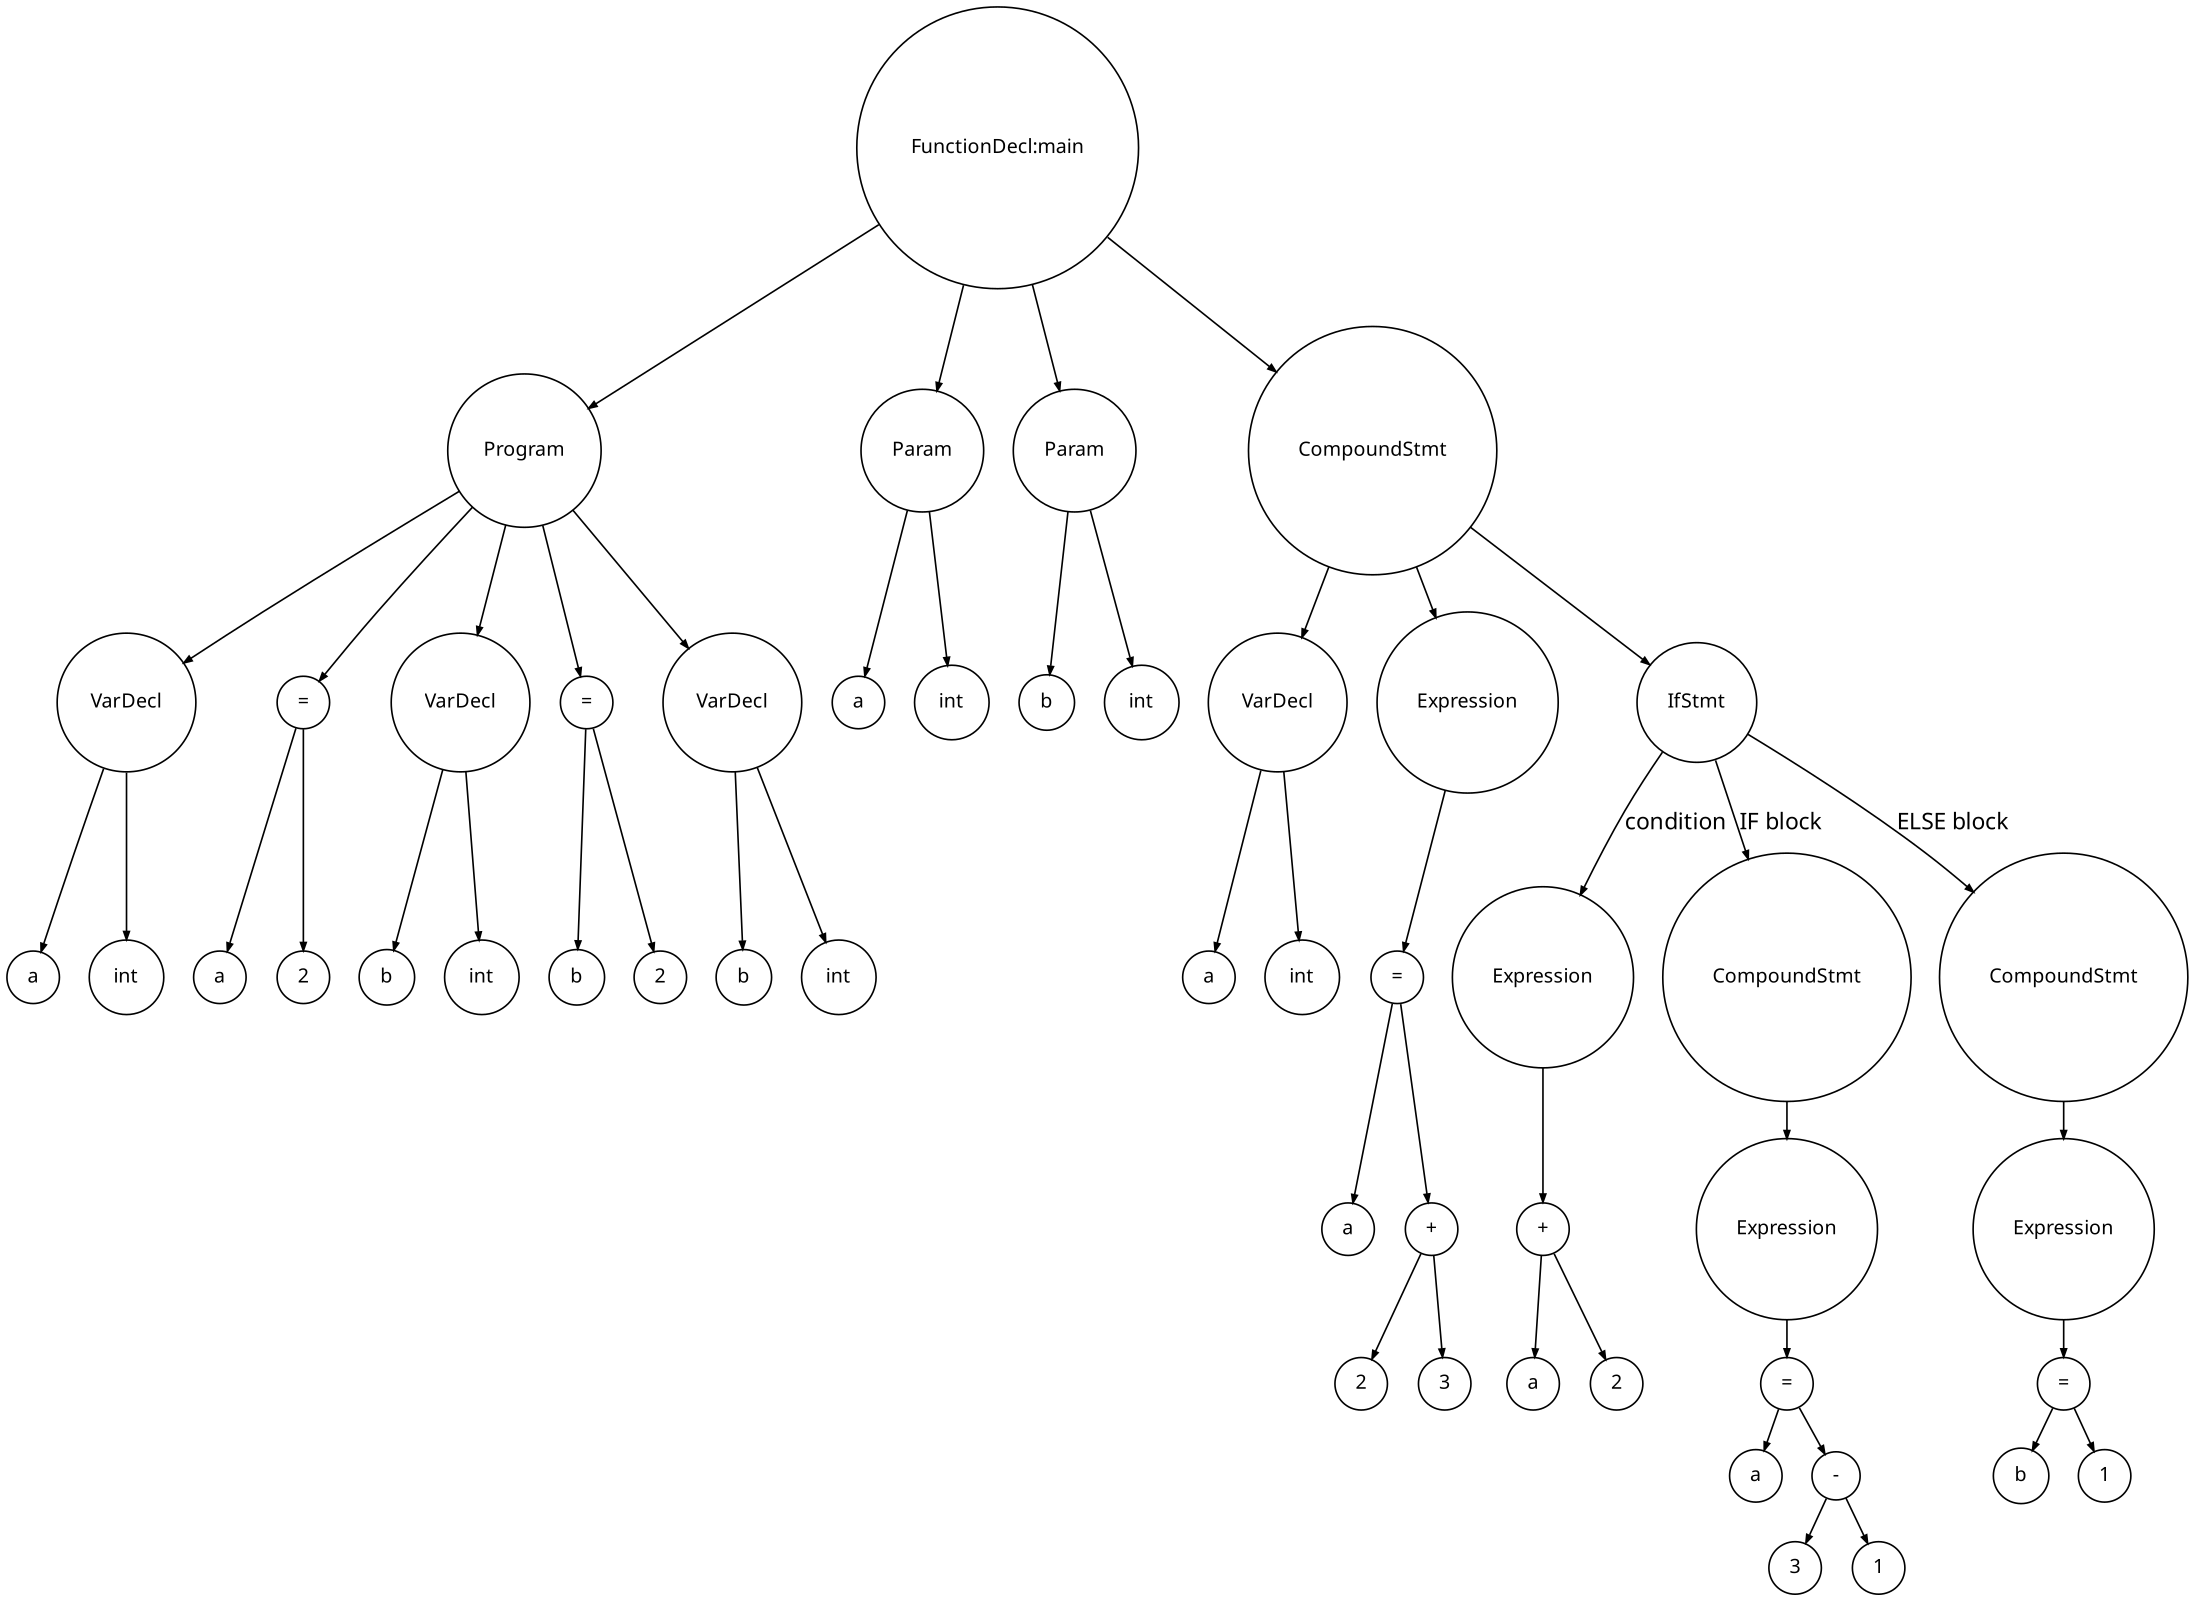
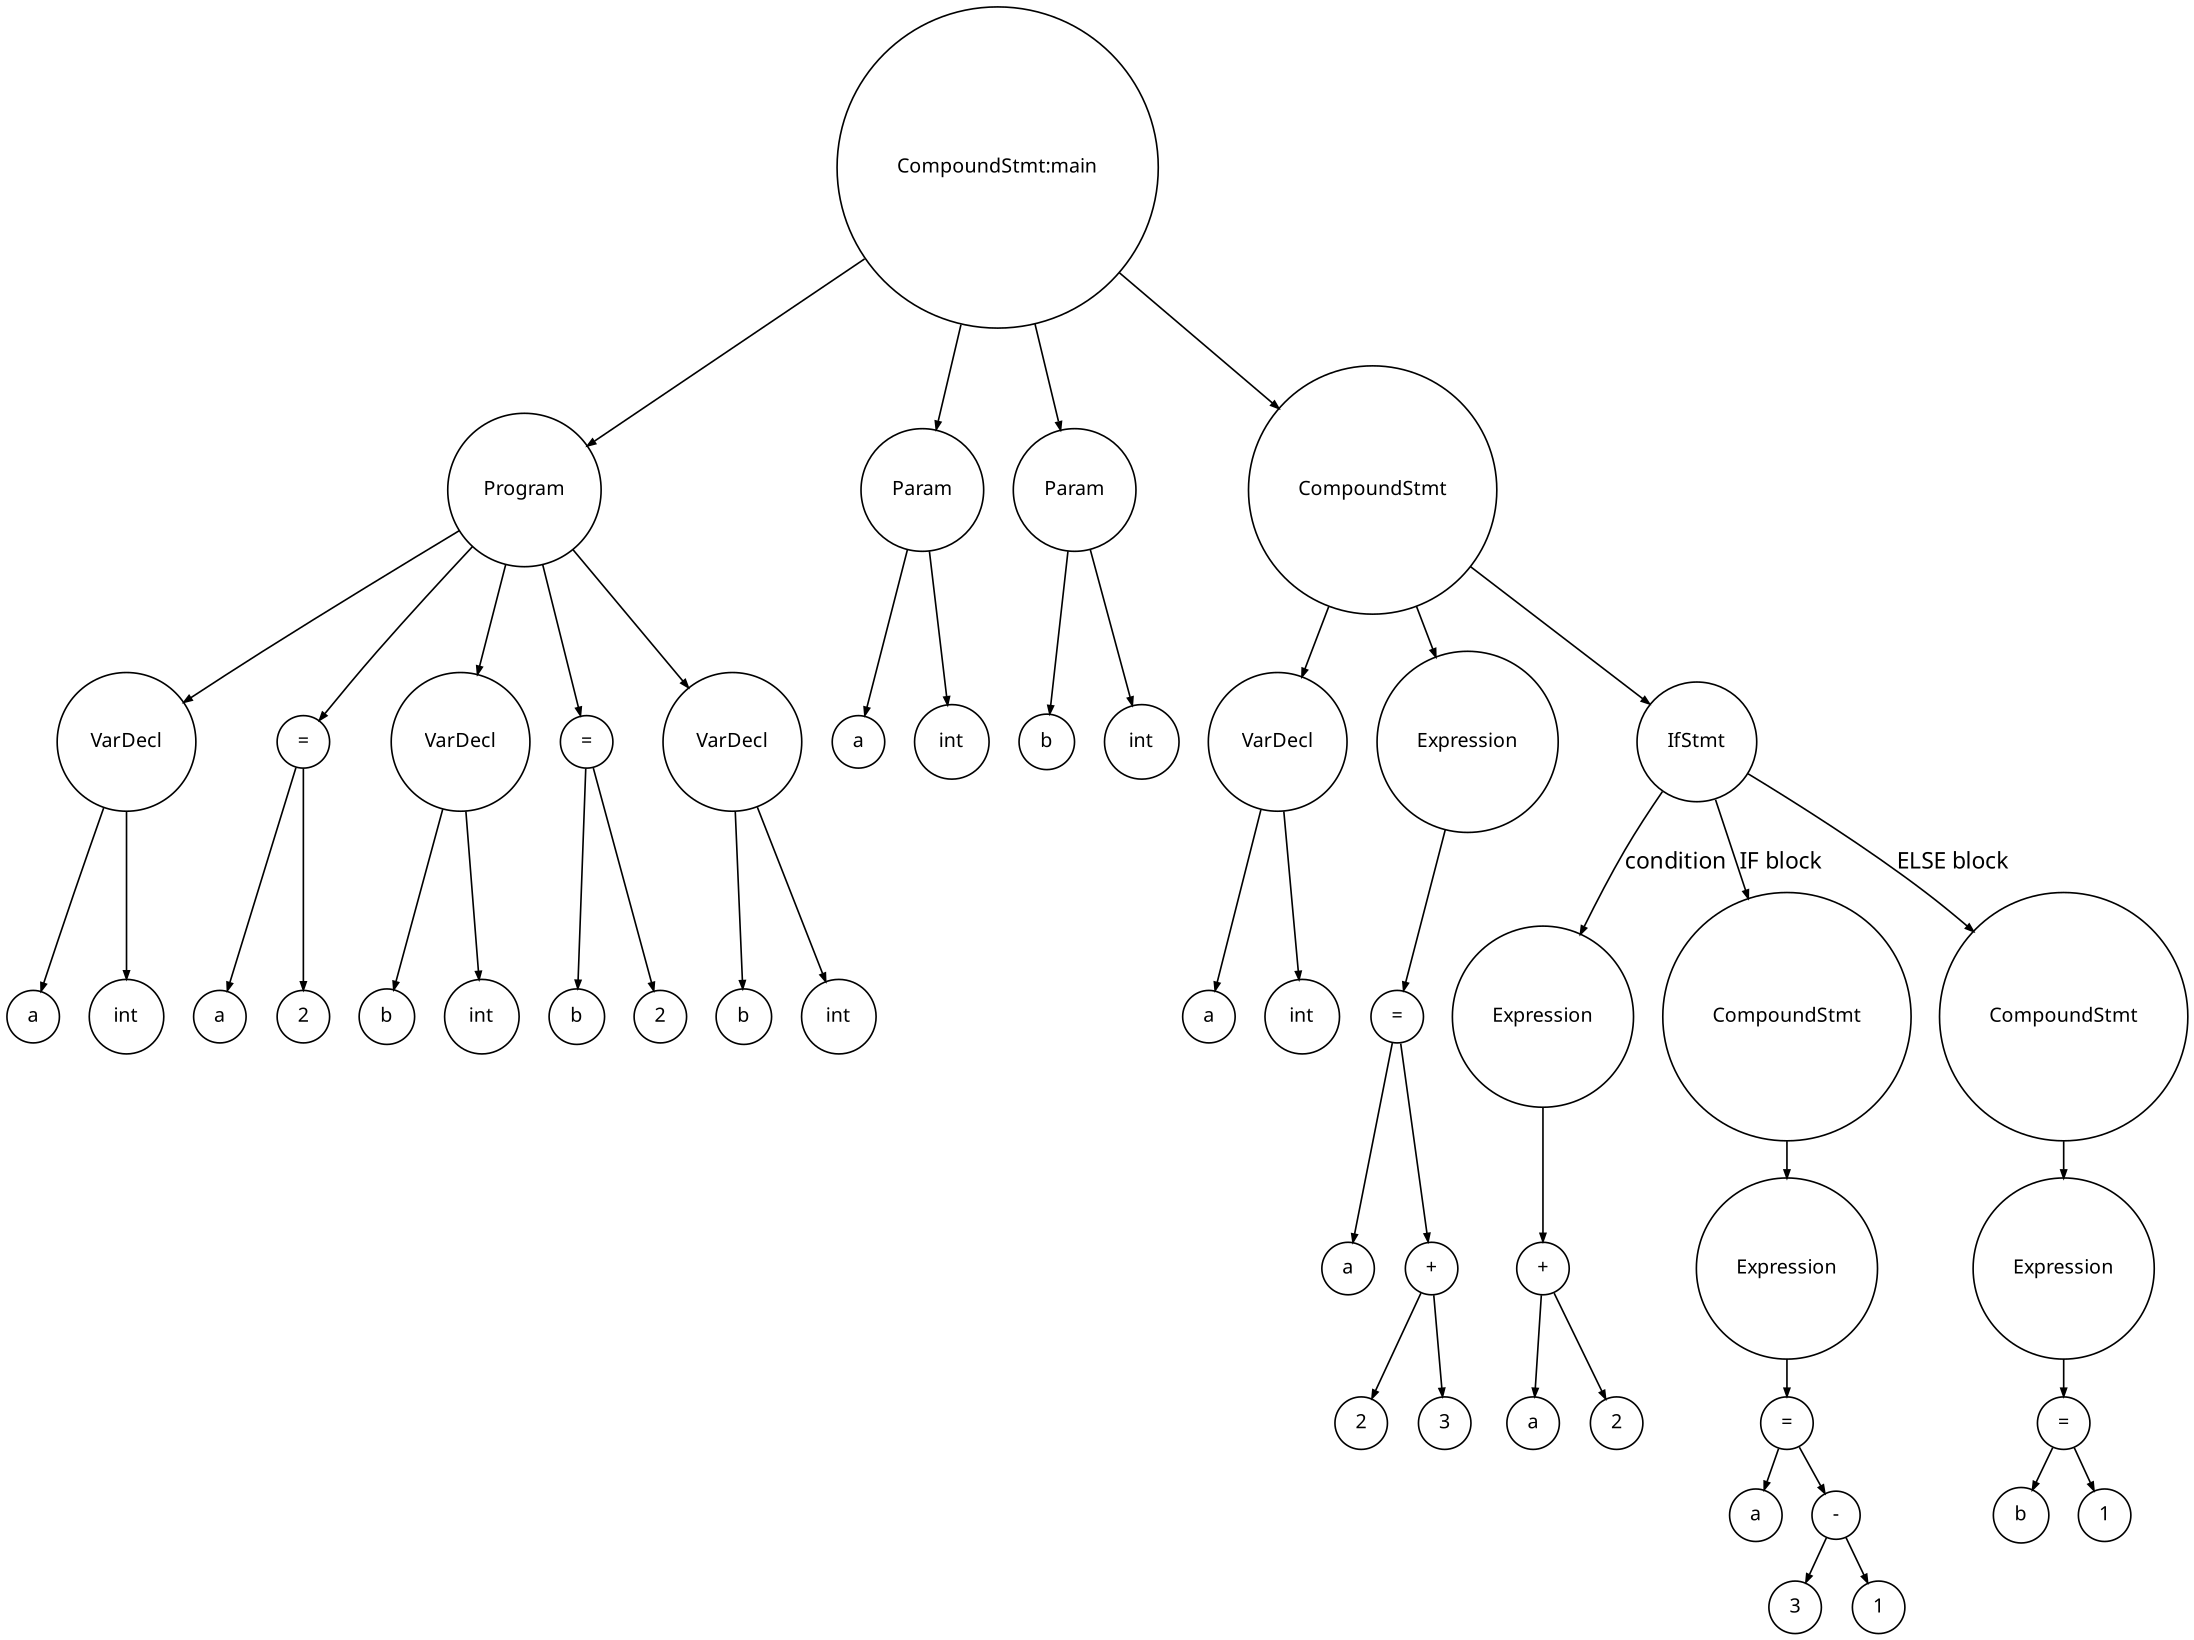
node "FunctionDecl:main": label "FunctionDecl:main" -> "CompoundStmt:main"
